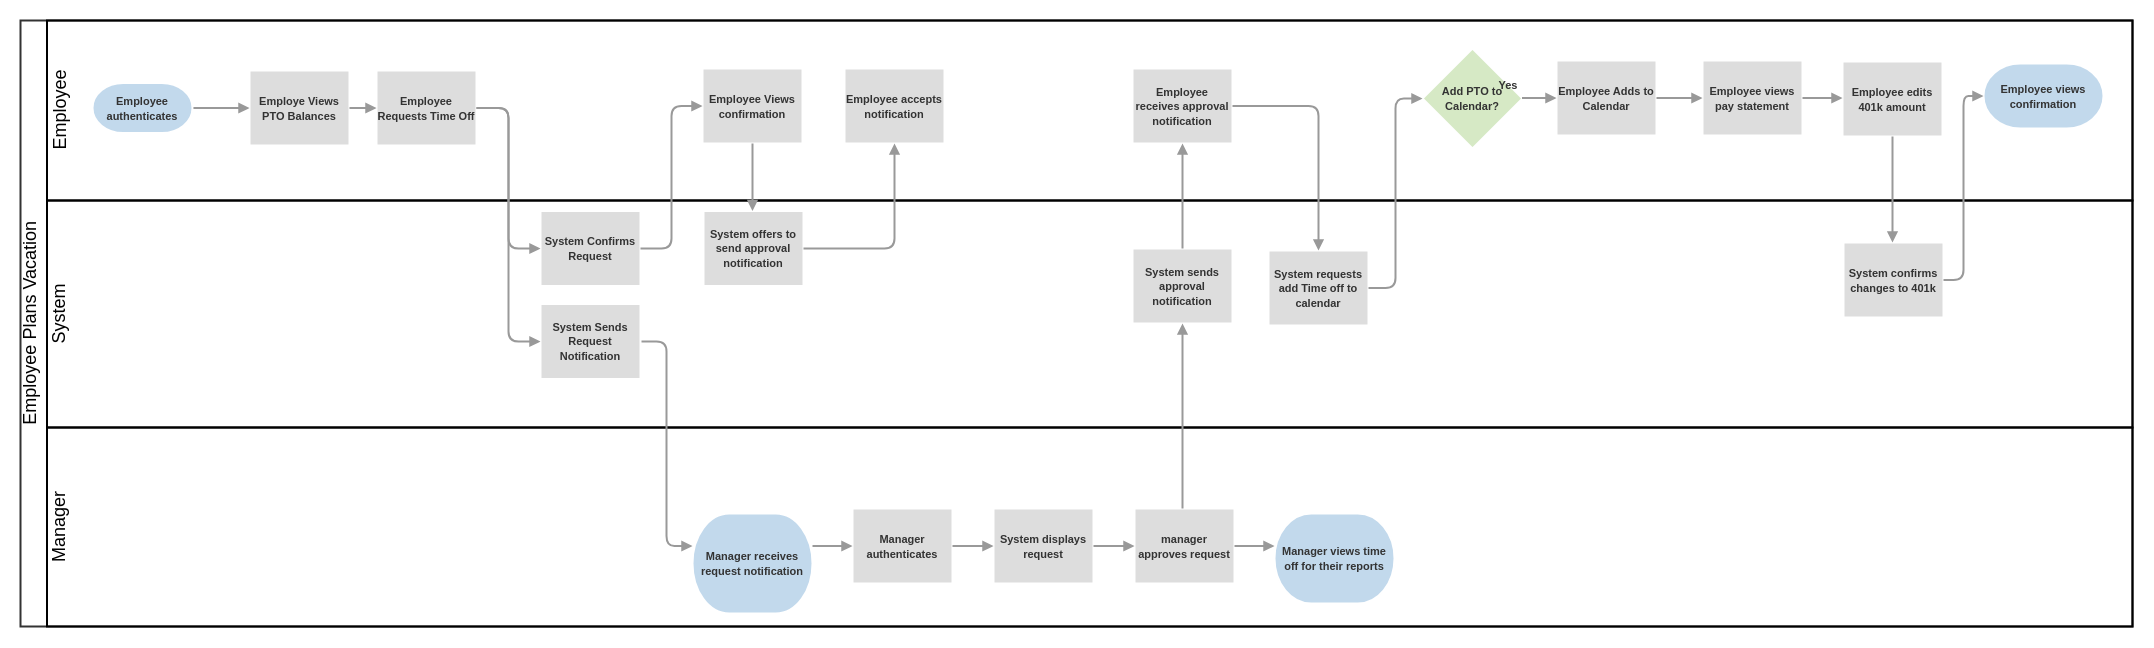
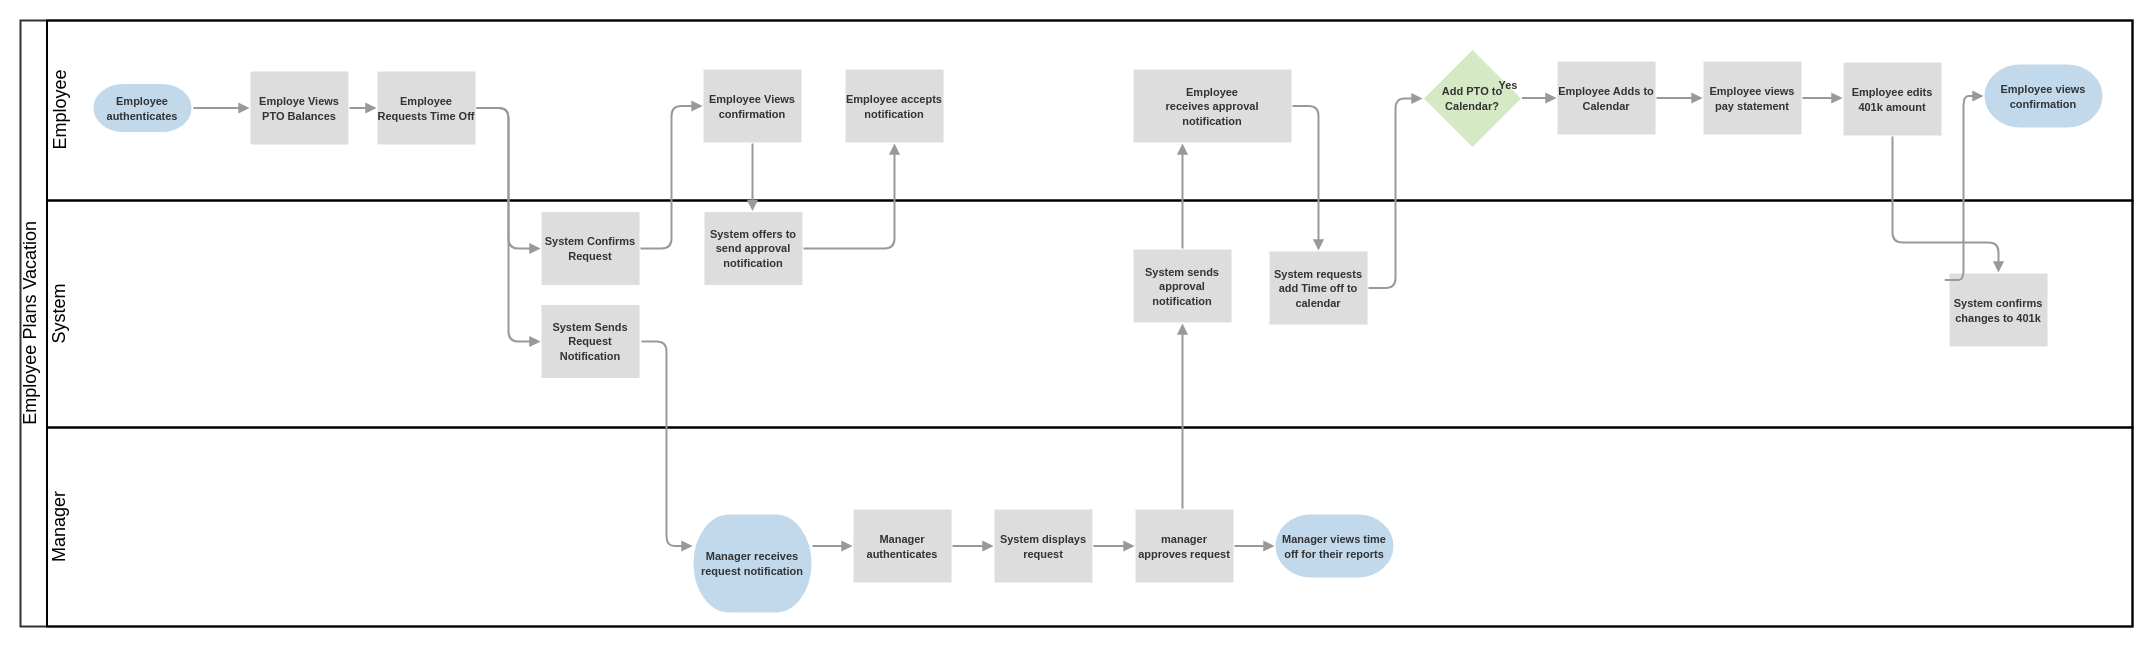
node "Employee receives approval notification": size 100x75 -> 160x75
node "System confirms changes to 401k": moved (1894, 280) -> (1999, 310)
node "Manager views time off for their reports": size 120x90 -> 120x65
